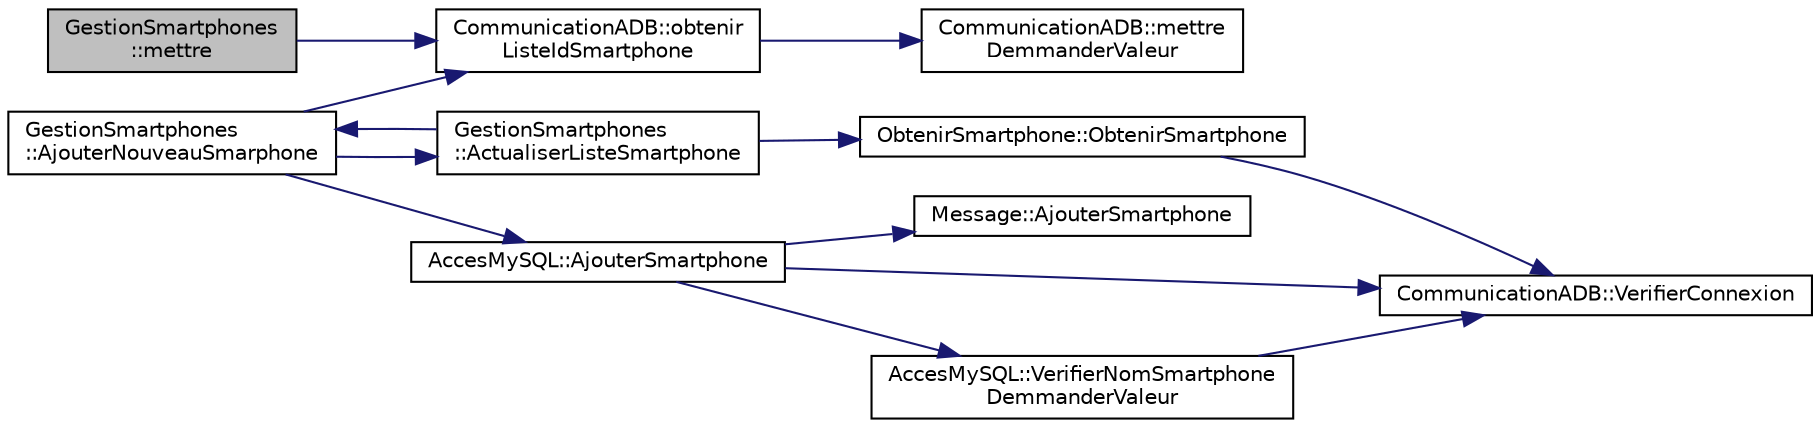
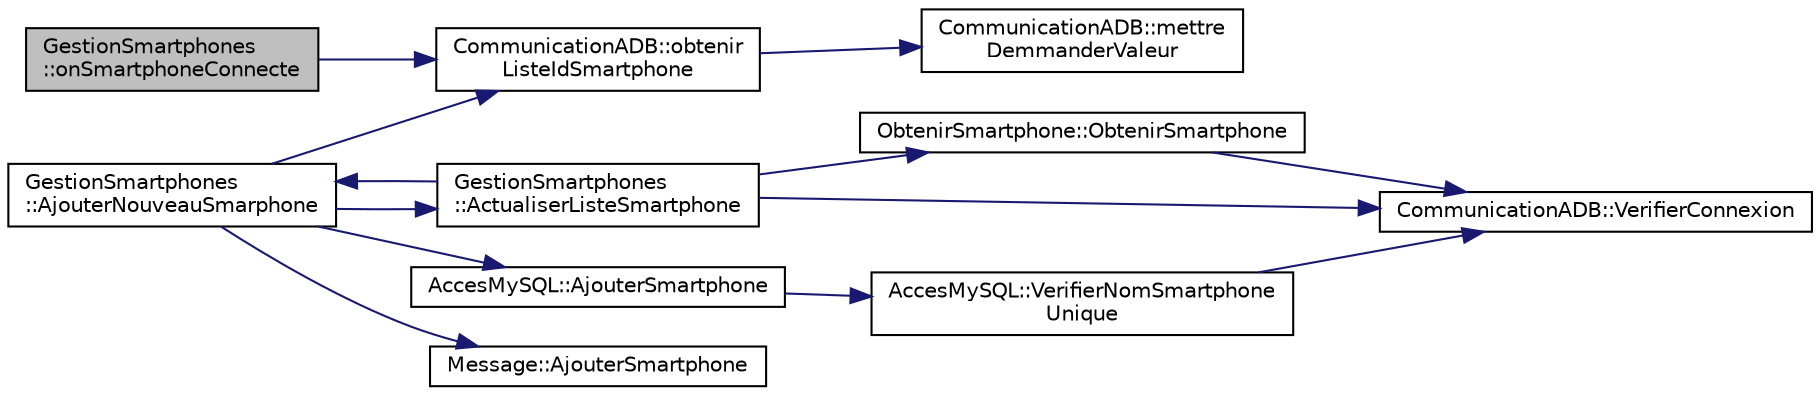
node "GestionSmartphones ::mettre": label "GestionSmartphones ::mettre" -> "GestionSmartphones ::onSmartphoneConnecte"
edge "AccesMySQL::AjouterSmartphone" -> "Message::AjouterSmartphone": now "GestionSmartphones ::AjouterNouveauSmarphone" -> "Message::AjouterSmartphone"
edge "AccesMySQL::AjouterSmartphone" -> "CommunicationADB::VerifierConnexion": now "GestionSmartphones ::ActualiserListeSmartphone" -> "CommunicationADB::VerifierConnexion"
node "AccesMySQL::VerifierNomSmartphone DemmanderValeur": label "AccesMySQL::VerifierNomSmartphone DemmanderValeur" -> "AccesMySQL::VerifierNomSmartphone Unique"
